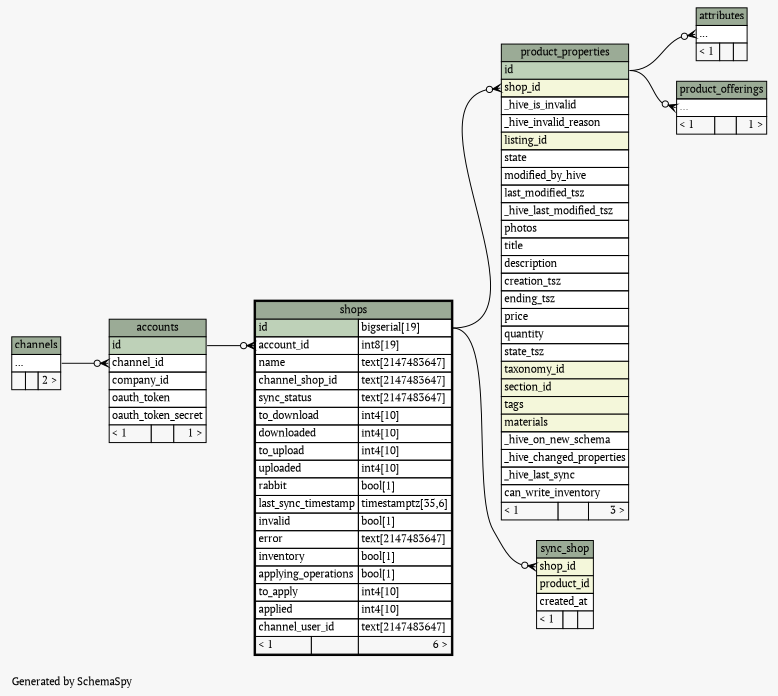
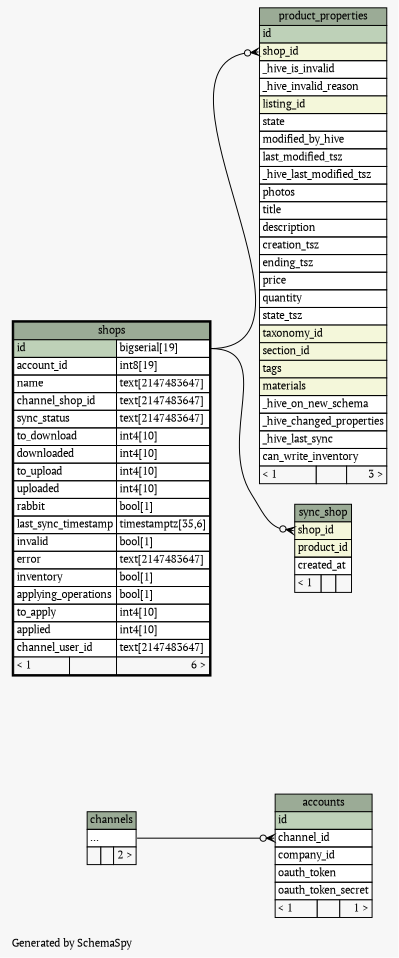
node "attributes": removed
node "product_offerings": removed
edge "accounts" -> "shops": removed
